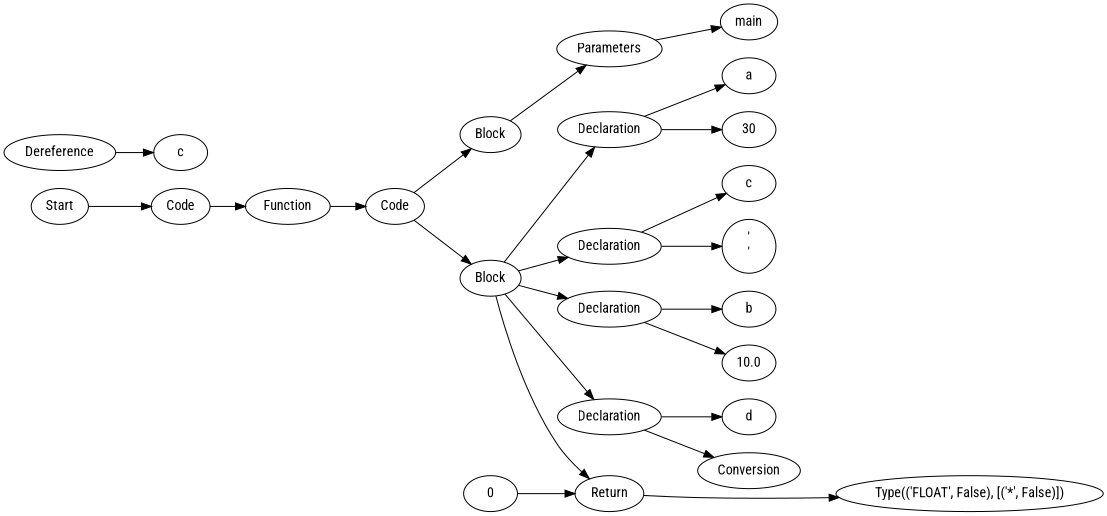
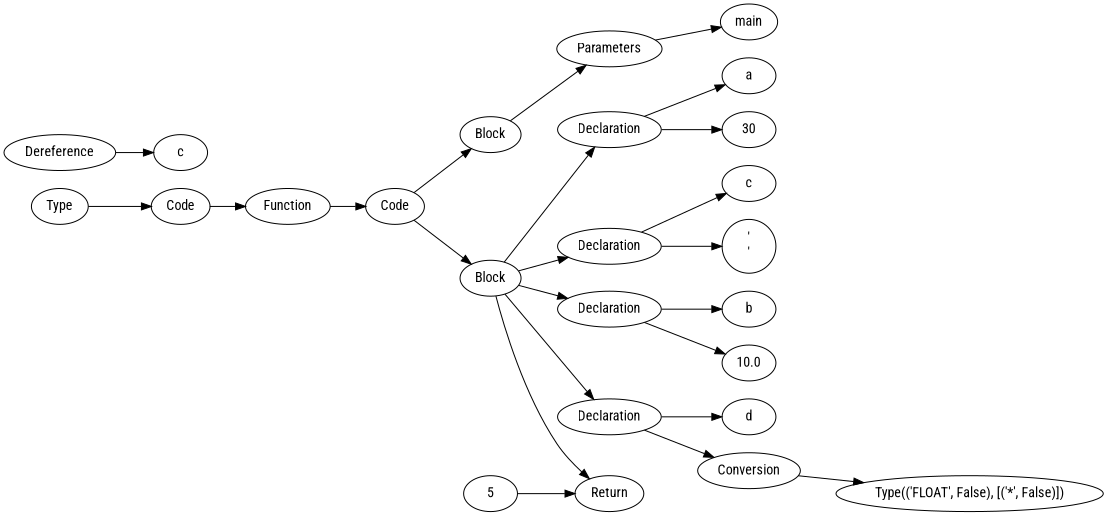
node "Start": label "Start" -> "Type"
node "0": label "0" -> "5"
edge "Return" -> "Type(('FLOAT', False), [('*', False)])": now "Conversion" -> "Type(('FLOAT', False), [('*', False)])"
